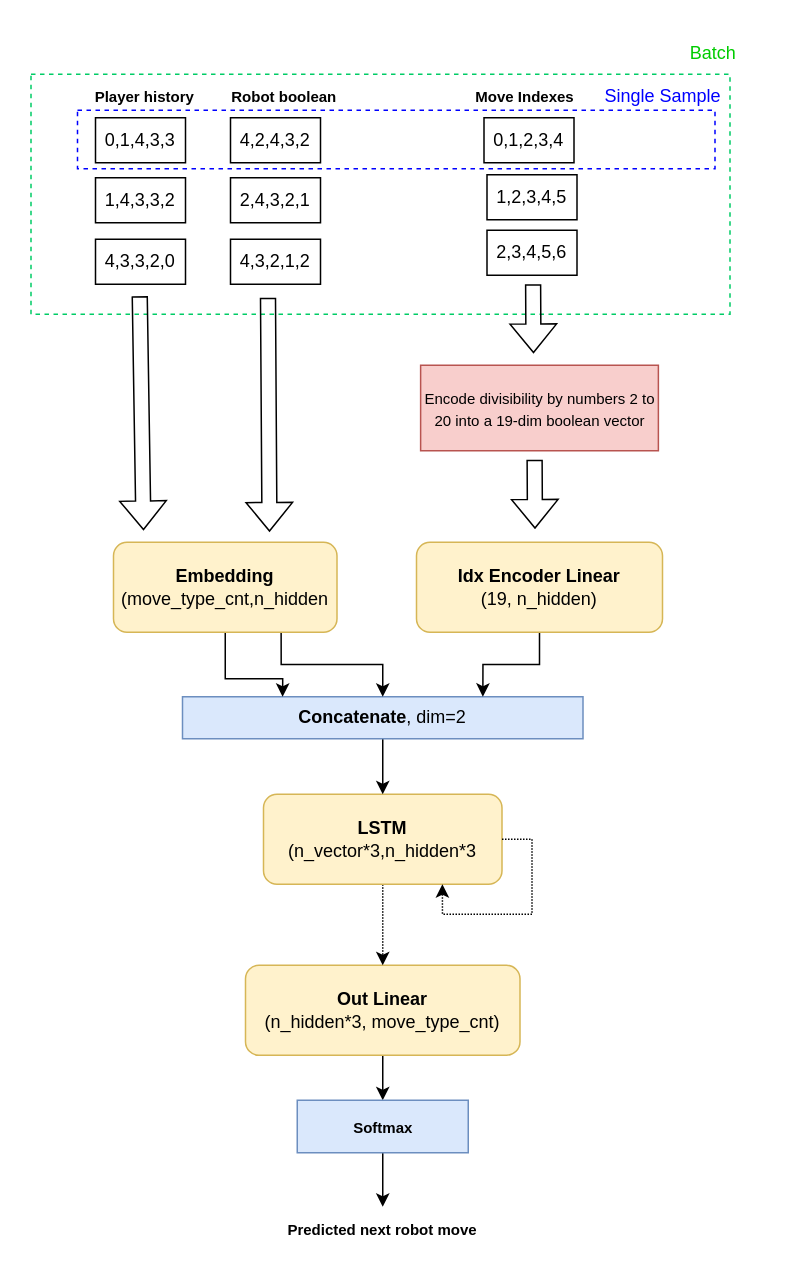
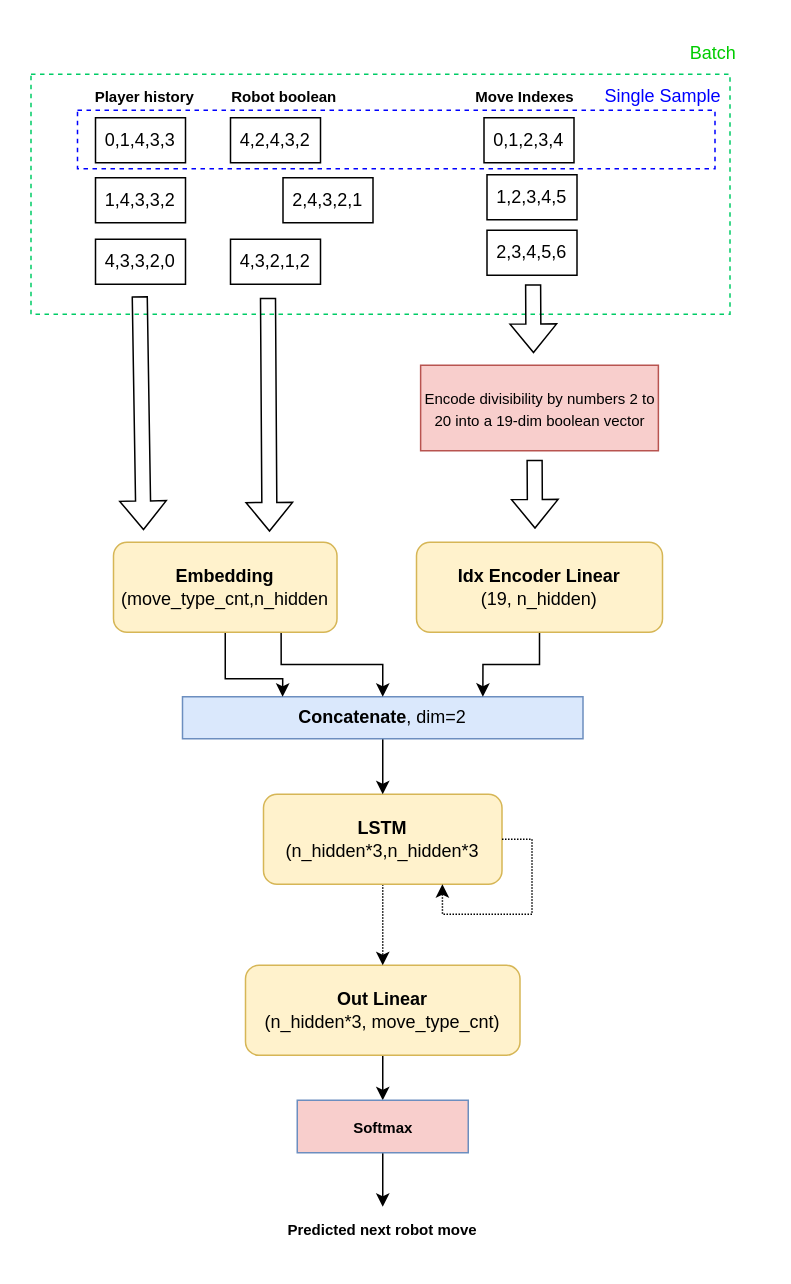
node "2,4,3,2,1": moved (275, 200) -> (328, 200)
node "LSTM (n_vector*3,n_hidden*3": label "LSTM (n_vector*3,n_hidden*3" -> "LSTM (n_hidden*3,n_hidden*3"
node "Softmax": fillcolor #dae8fc -> #f8cecc
